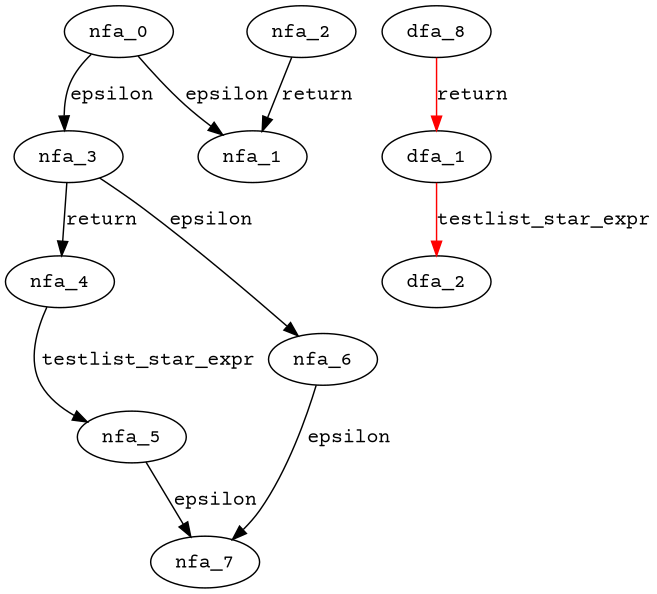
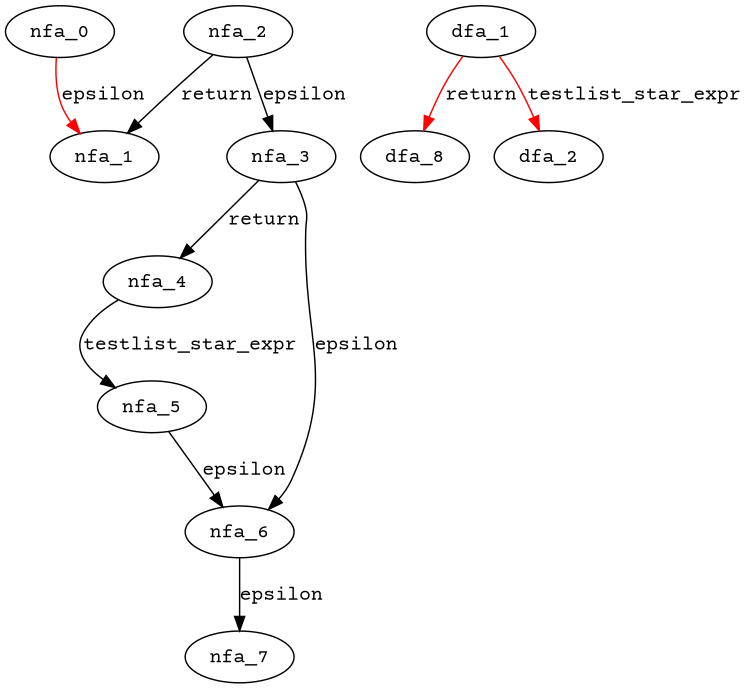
edge "nfa_0" -> "nfa_3": now "nfa_2" -> "nfa_3"
edge "dfa_8" -> "dfa_1": reversed
edge "nfa_0" -> "nfa_1": color black -> red
edge "nfa_5" -> "nfa_7": now "nfa_5" -> "nfa_6"
